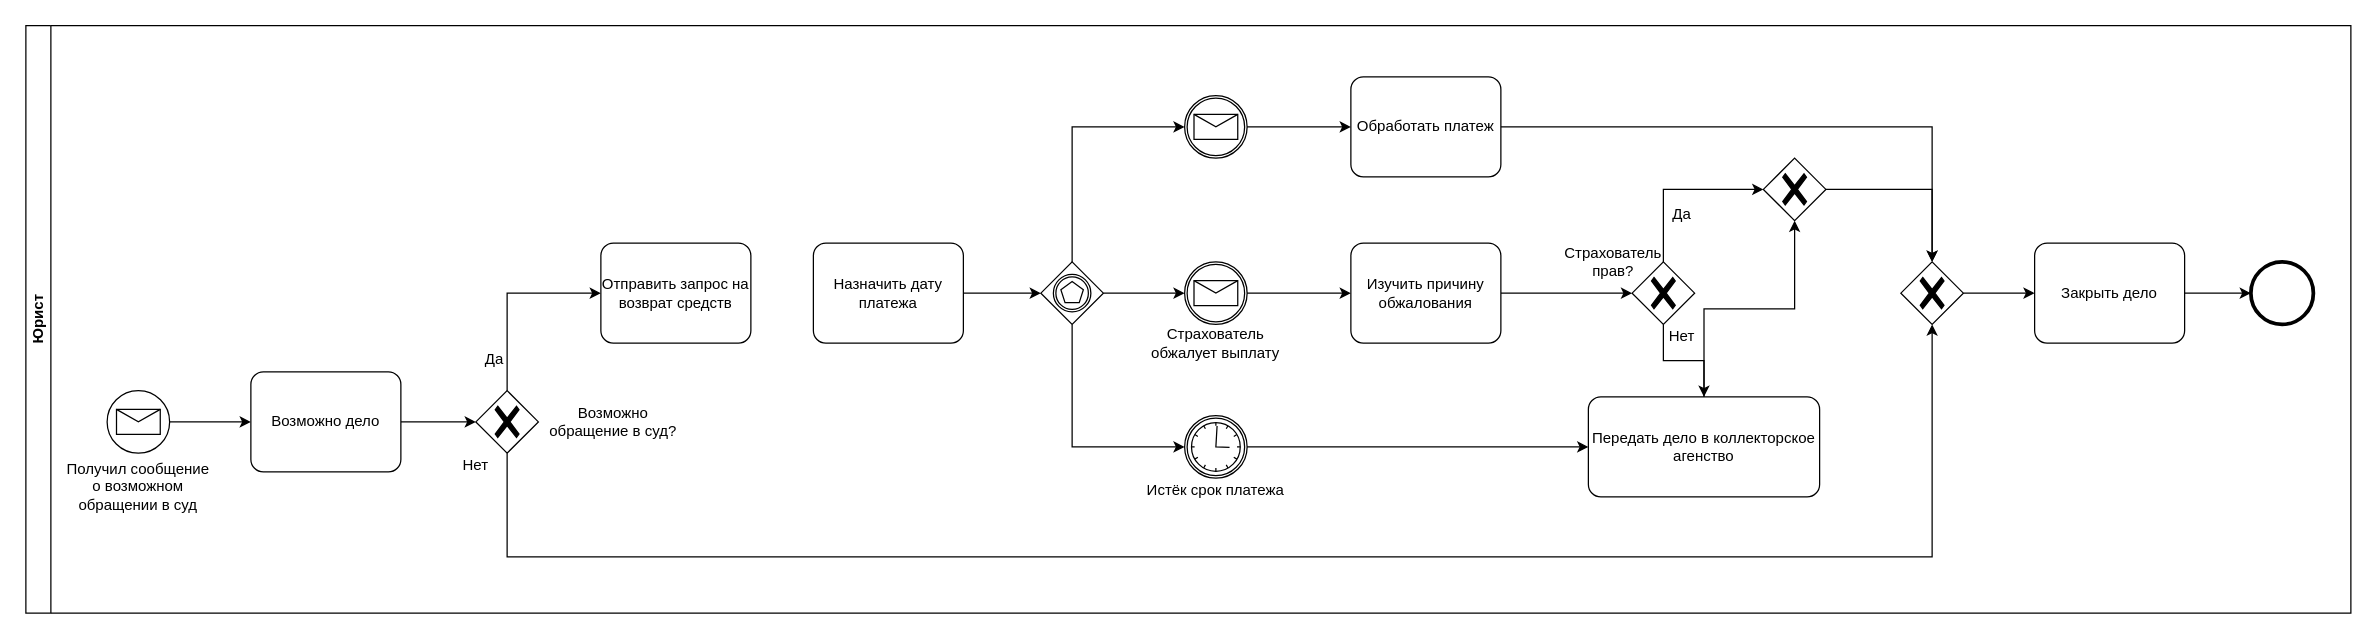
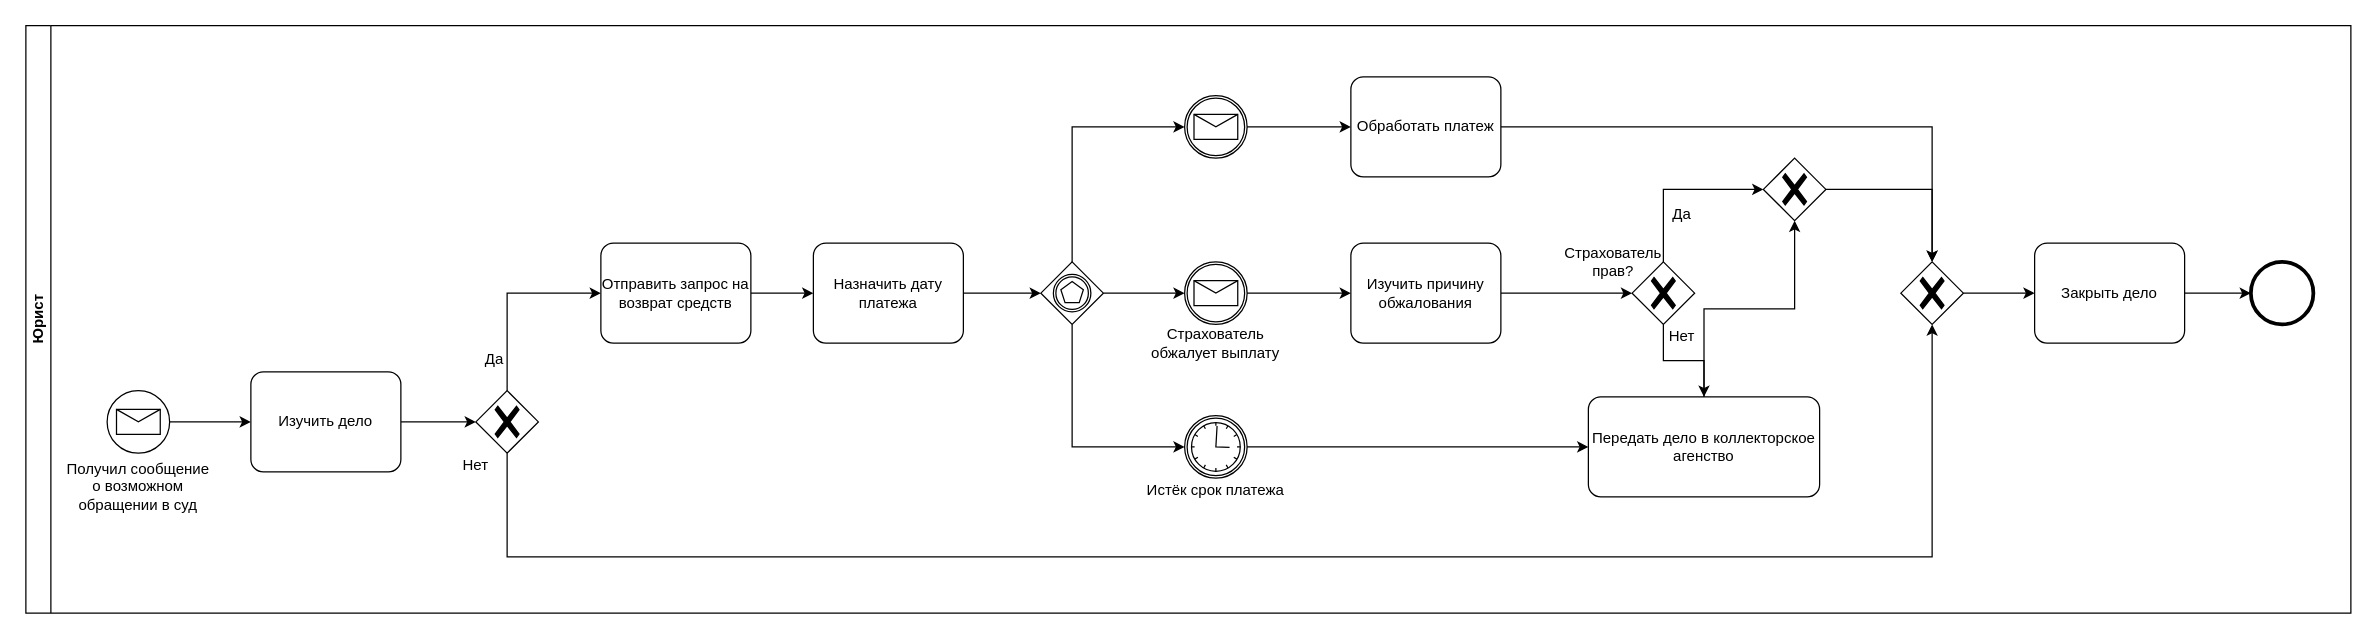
edge "Отправить запрос на возврат средств" -> "Назначить дату платежа": added
node "Возможно дело": label "Возможно дело" -> "Изучить дело"
node "Возможно обращение в суд?": removed
